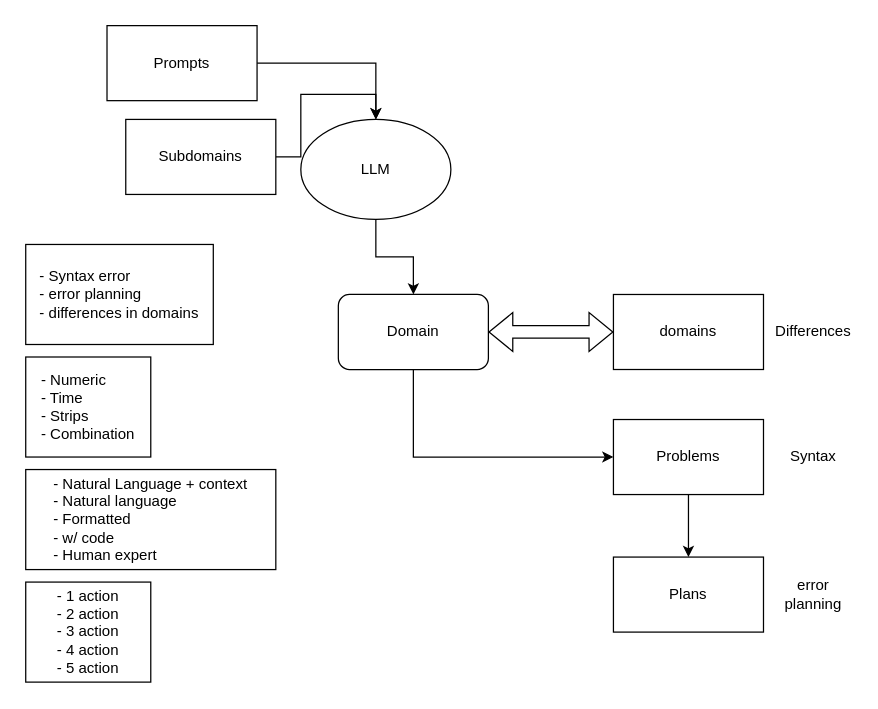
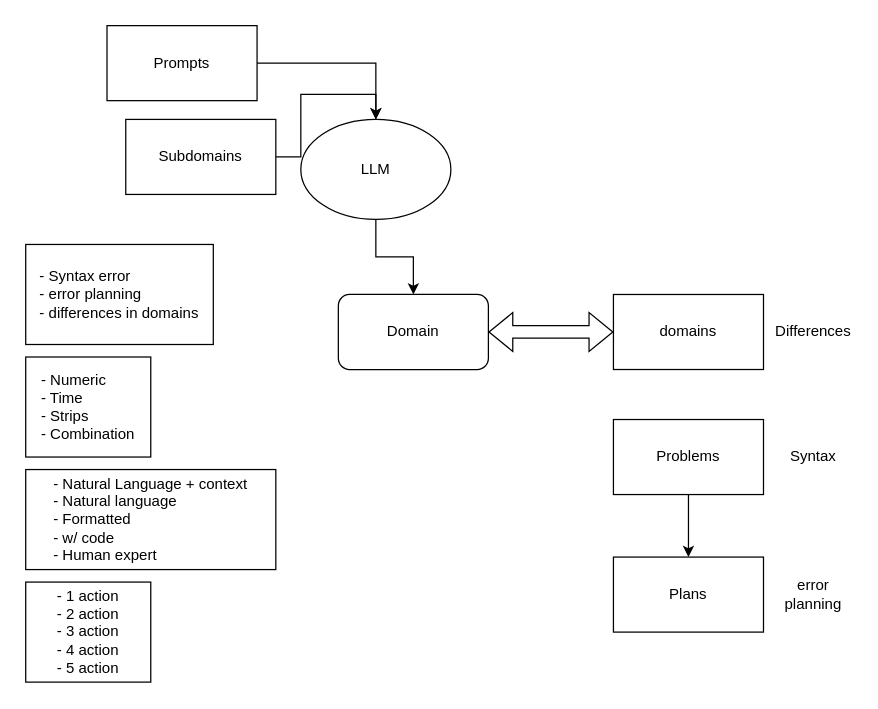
edge "Domain" -> "Problems": removed
